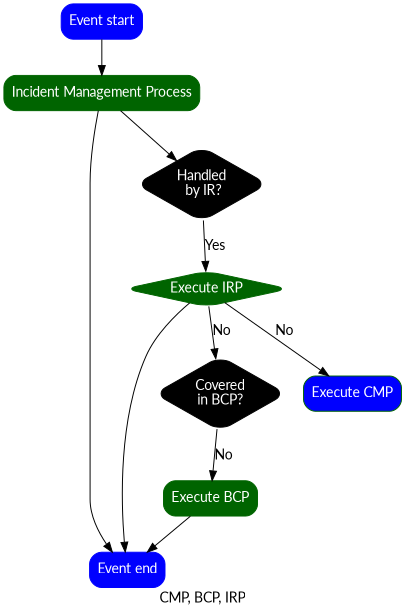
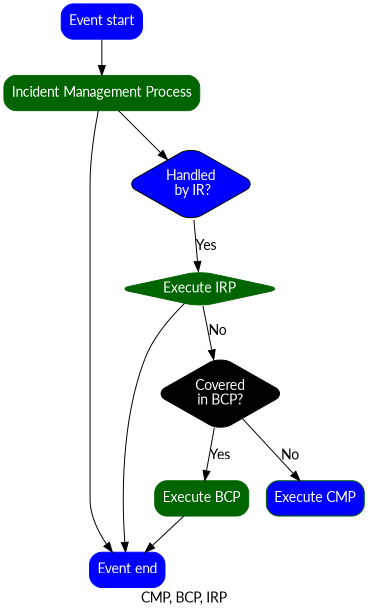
node "Handled by IR?": fillcolor black -> blue
edge "Execute IRP" -> "Execute CMP": now "Covered in BCP?" -> "Execute CMP"
edge "Covered in BCP?" -> "Execute BCP": label "No" -> "Yes"
